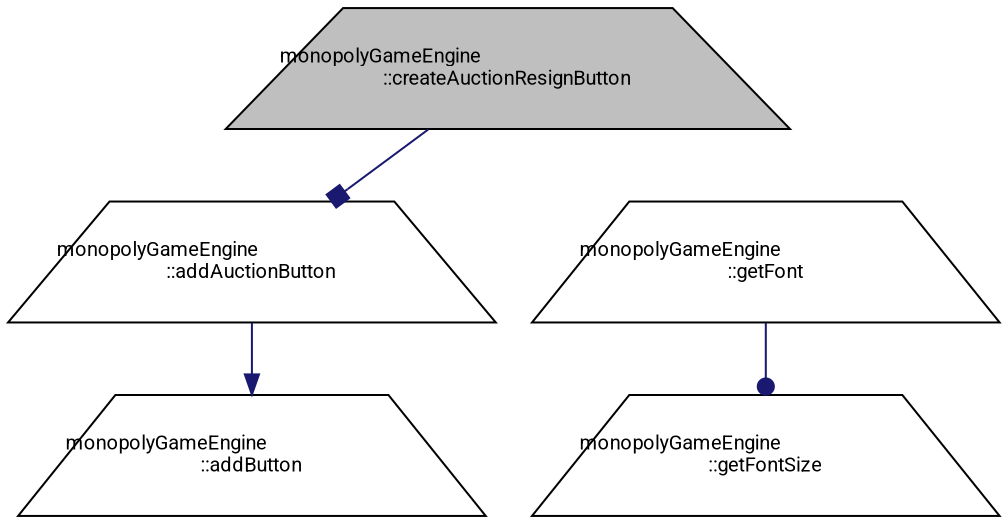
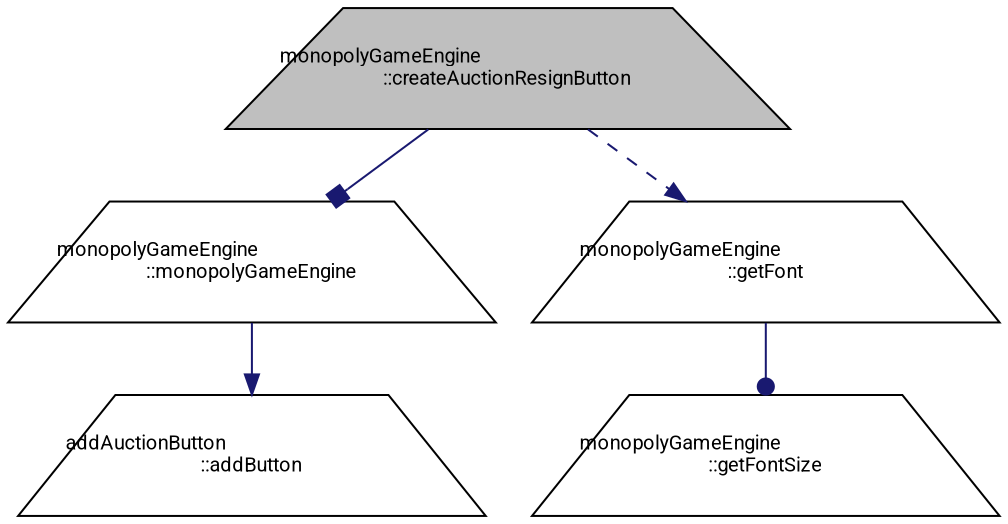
edge "monopolyGameEngine ::createAuctionResignButton" -> "monopolyGameEngine ::getFont": added
node "monopolyGameEngine ::addAuctionButton": label "monopolyGameEngine ::addAuctionButton" -> "monopolyGameEngine ::monopolyGameEngine"
node "monopolyGameEngine ::addButton": label "monopolyGameEngine ::addButton" -> "addAuctionButton ::addButton"
